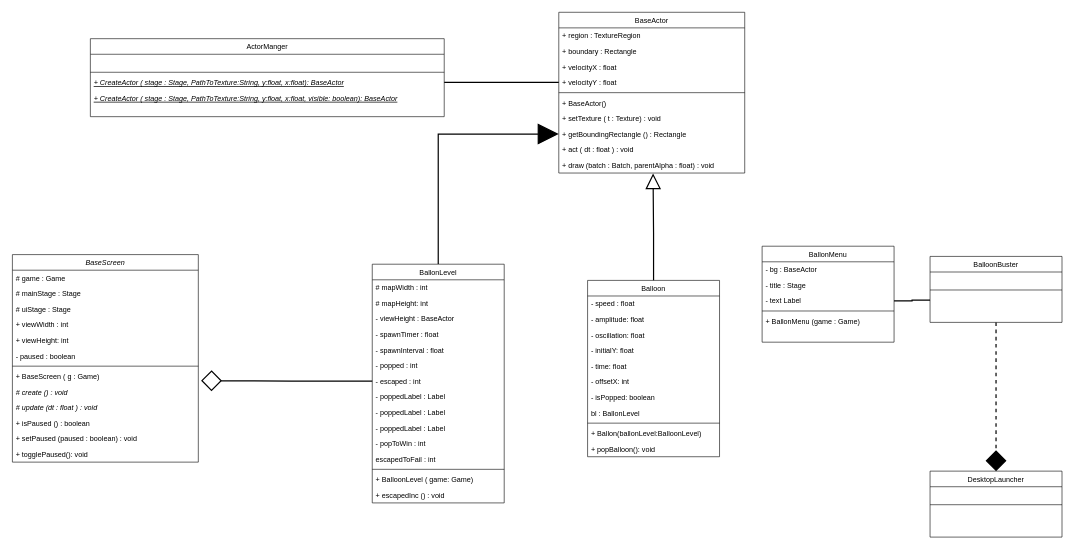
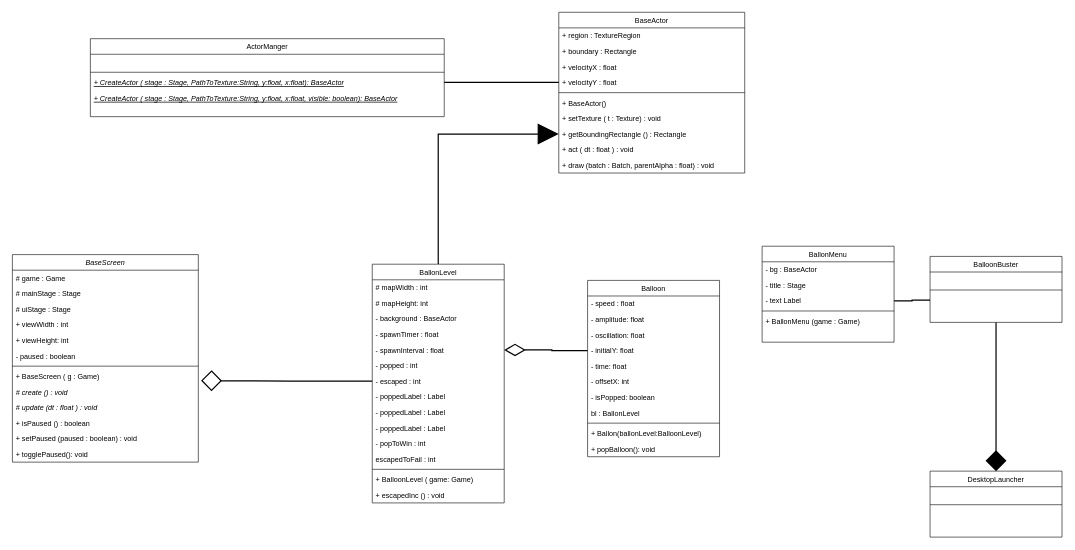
edge "Balloon" -> "+ draw (batch : Batch, parentAlpha : float) : void": removed
node "- viewHeight : BaseActor": label "- viewHeight : BaseActor" -> "- background : BaseActor"
edge "- initialY: float" -> "- spawnInterval : float": added
edge "BalloonBuster" -> "DesktopLauncher": style dashed -> solid
